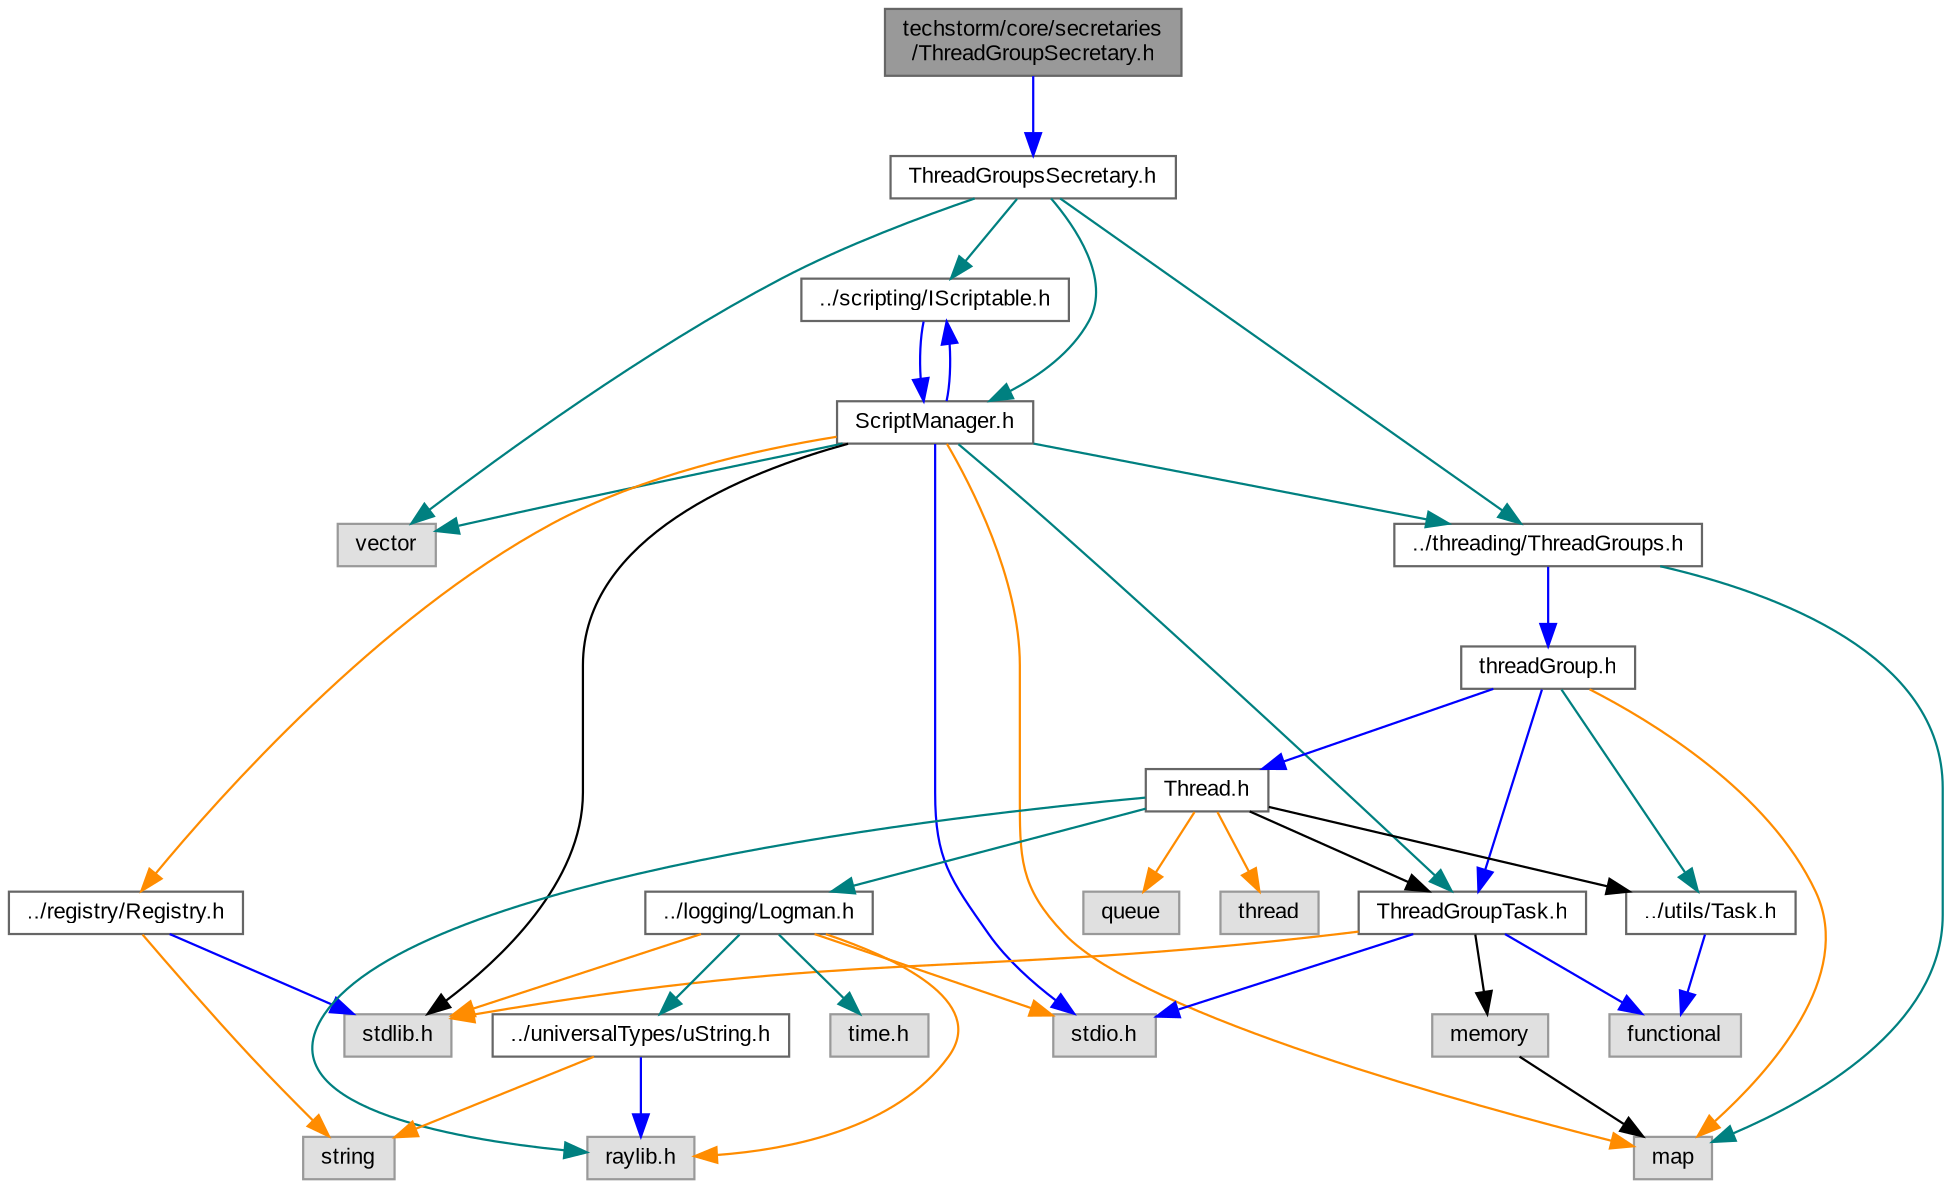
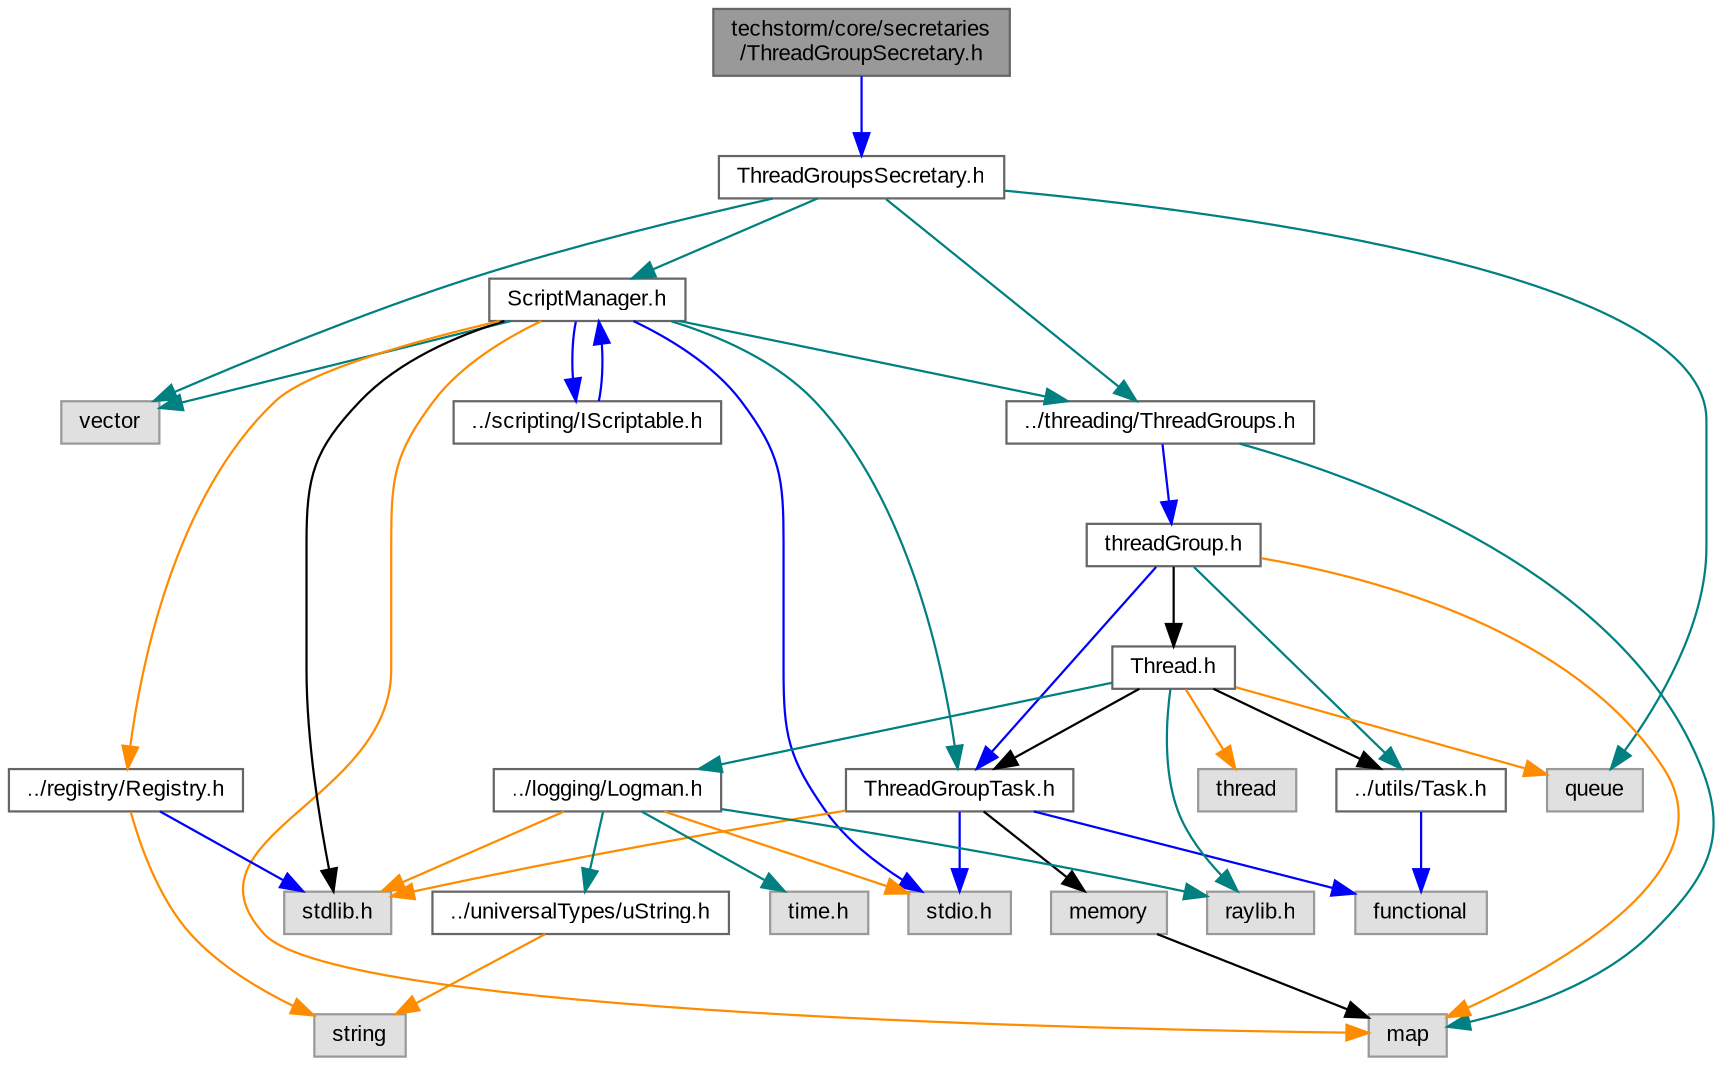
edge "ThreadGroupsSecretary.h" -> "../scripting/IScriptable.h": now "ThreadGroupsSecretary.h" -> "queue"
edge "threadGroup.h" -> "Thread.h": color blue -> black
edge "../logging/Logman.h" -> "raylib.h": color darkorange -> teal
edge "../universalTypes/uString.h" -> "raylib.h": removed
